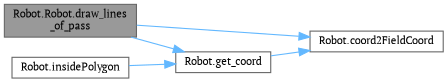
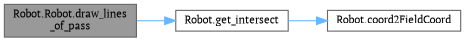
edge "Robot.Robot.draw_lines _of_pass" -> "Robot.coord2FieldCoord": removed
node "Robot.get_coord": label "Robot.get_coord" -> "Robot.get_intersect"
node "Robot.insidePolygon": removed
